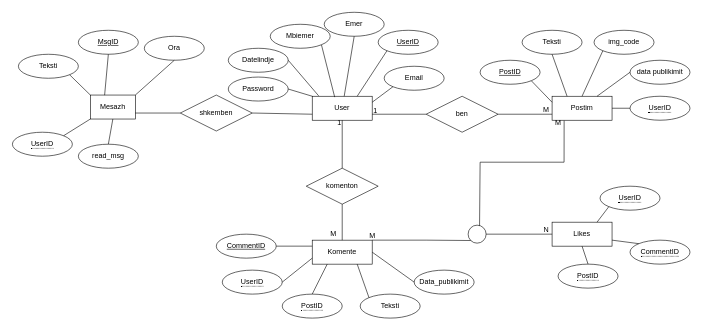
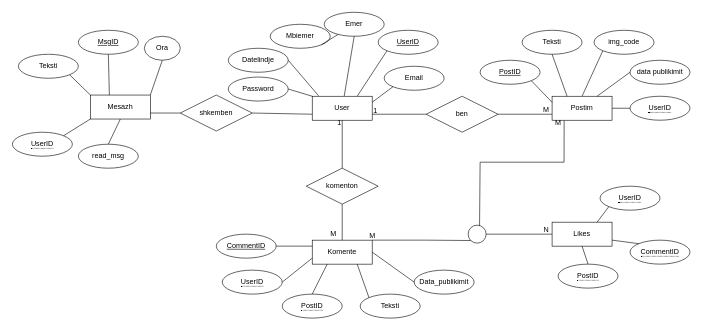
node "Ora": size 60x24 -> 36x24
edge "Mbiemer" -- "User": now "Mbiemer" -- "Emer"
node "Mesazh": size 45x24 -> 60x24
